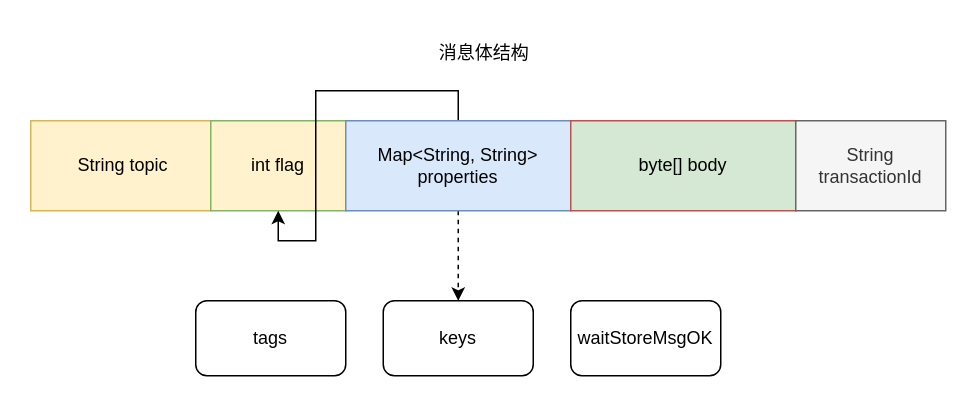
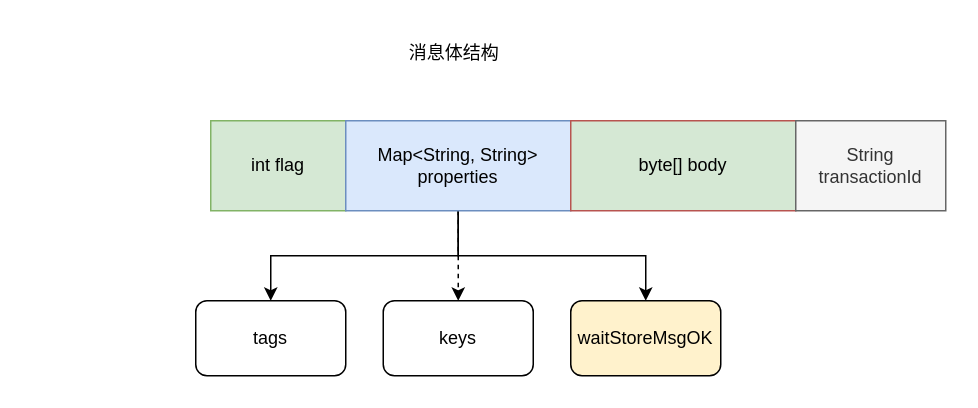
node "消息体结构": moved (485, 53) -> (455, 53)
edge "Map<String, String> properties" -> "int flag": now "Map<String, String> properties" -> "tags"
node "String topic": removed
node "int flag": fillcolor #fff2cc -> #d5e8d4
edge "Map<String, String> properties" -> "waitStoreMsgOK": added
node "waitStoreMsgOK": fillcolor #ffffff -> #fff2cc
